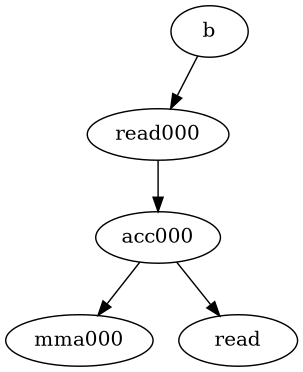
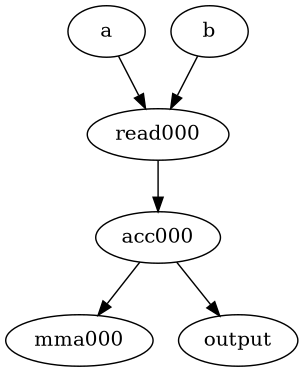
node "a": added
node "read": label "read" -> "output"
